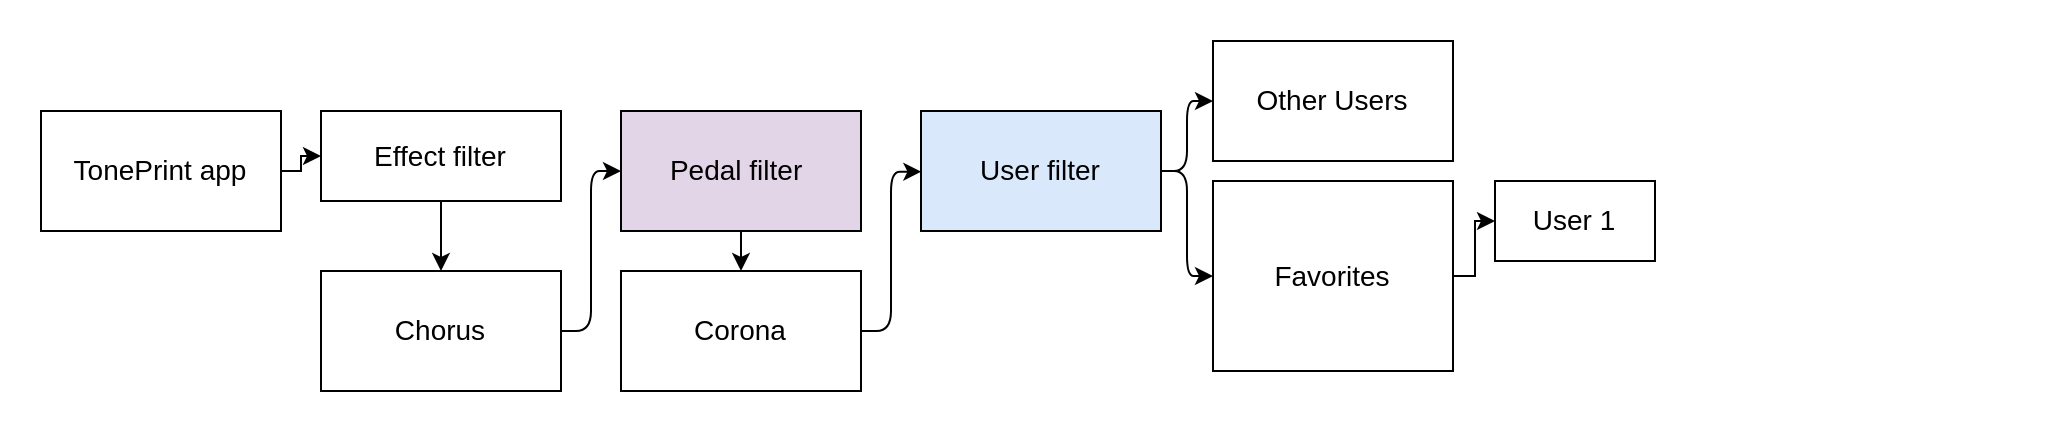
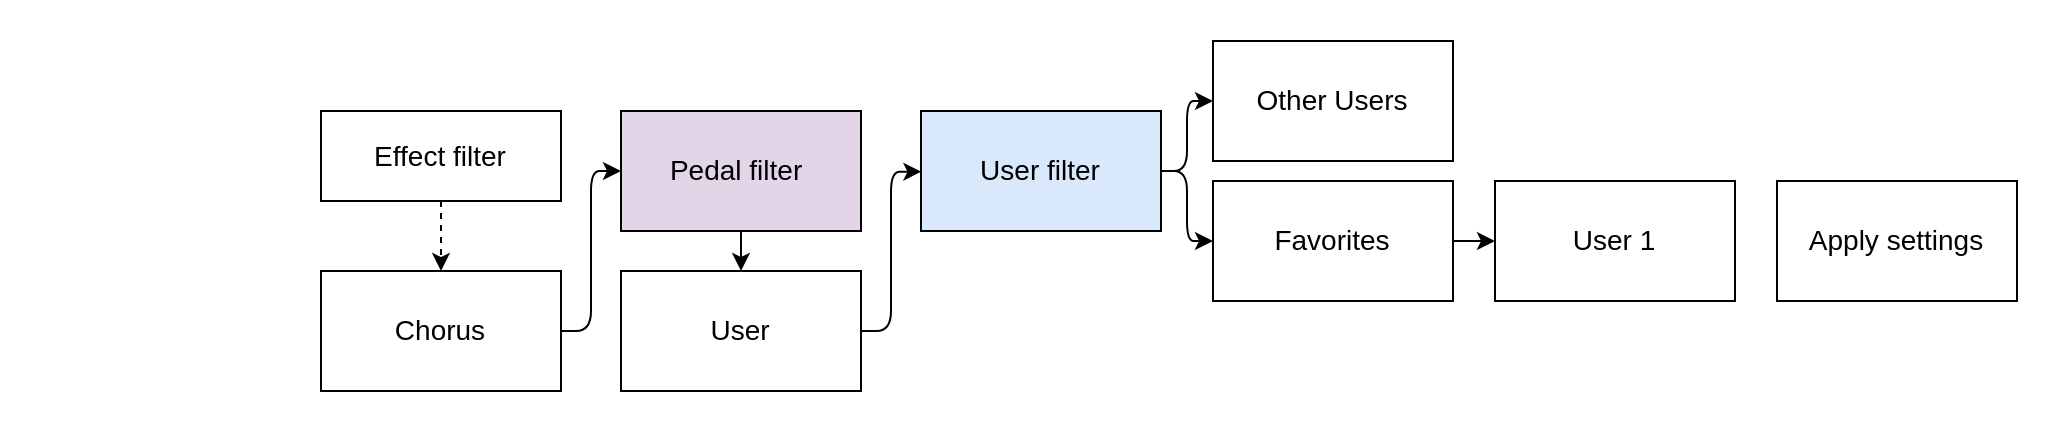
edge "TonePrint app" -> "Effect filter": removed
node "TonePrint app": removed
node "User 1": size 160x80 -> 240x120
edge "Effect filter" -> "Chorus": style solid -> dashed
node "Apply settings": added
node "Favorites": size 240x190 -> 240x120
node "Corona": label "Corona" -> "User"
